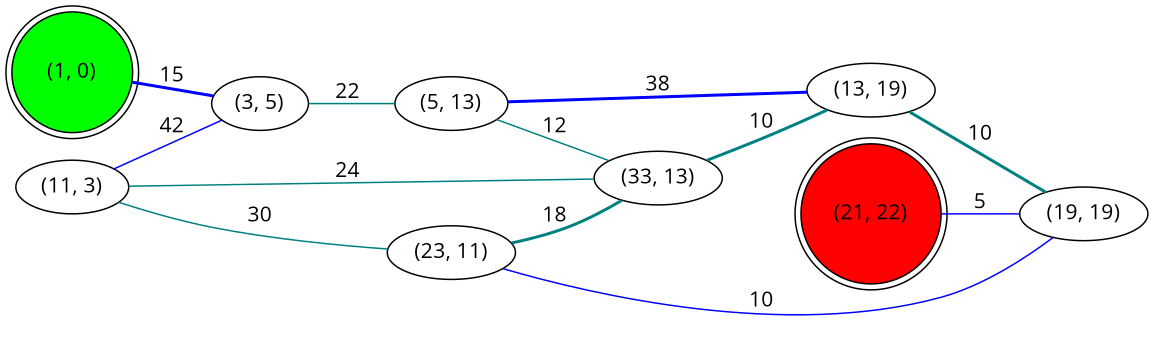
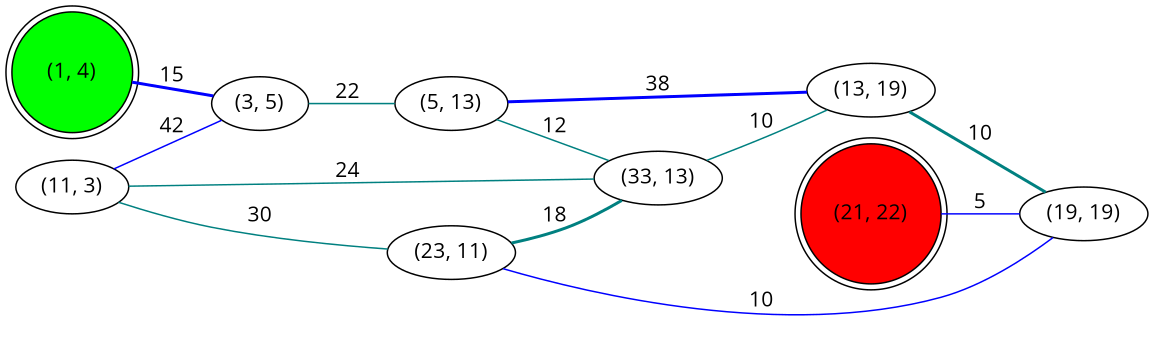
node "(1, 0)": label "(1, 0)" -> "(1, 4)"
edge "(13, 19)" -- "(33, 13)": style bold -> solid
